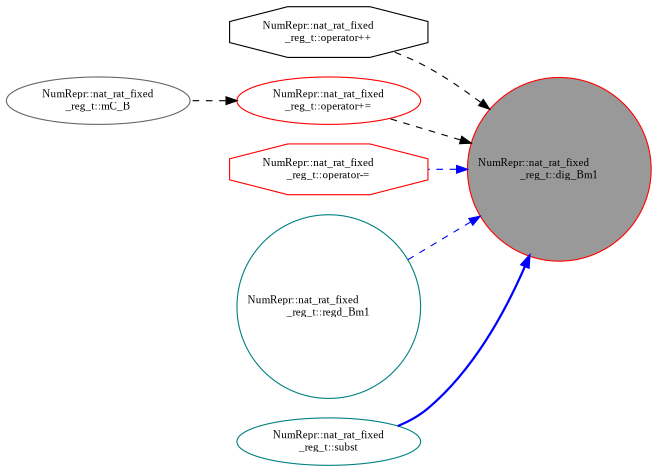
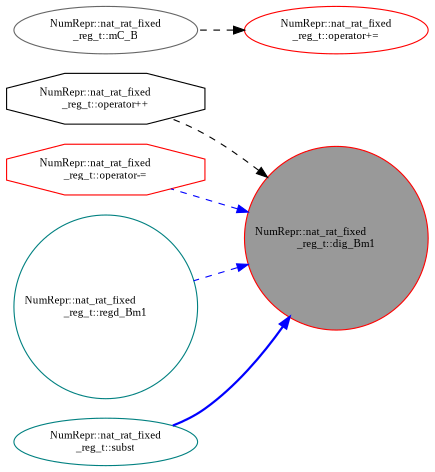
edge "NumRepr::nat_rat_fixed _reg_t::operator+=" -> "NumRepr::nat_rat_fixed _reg_t::dig_Bm1": removed
